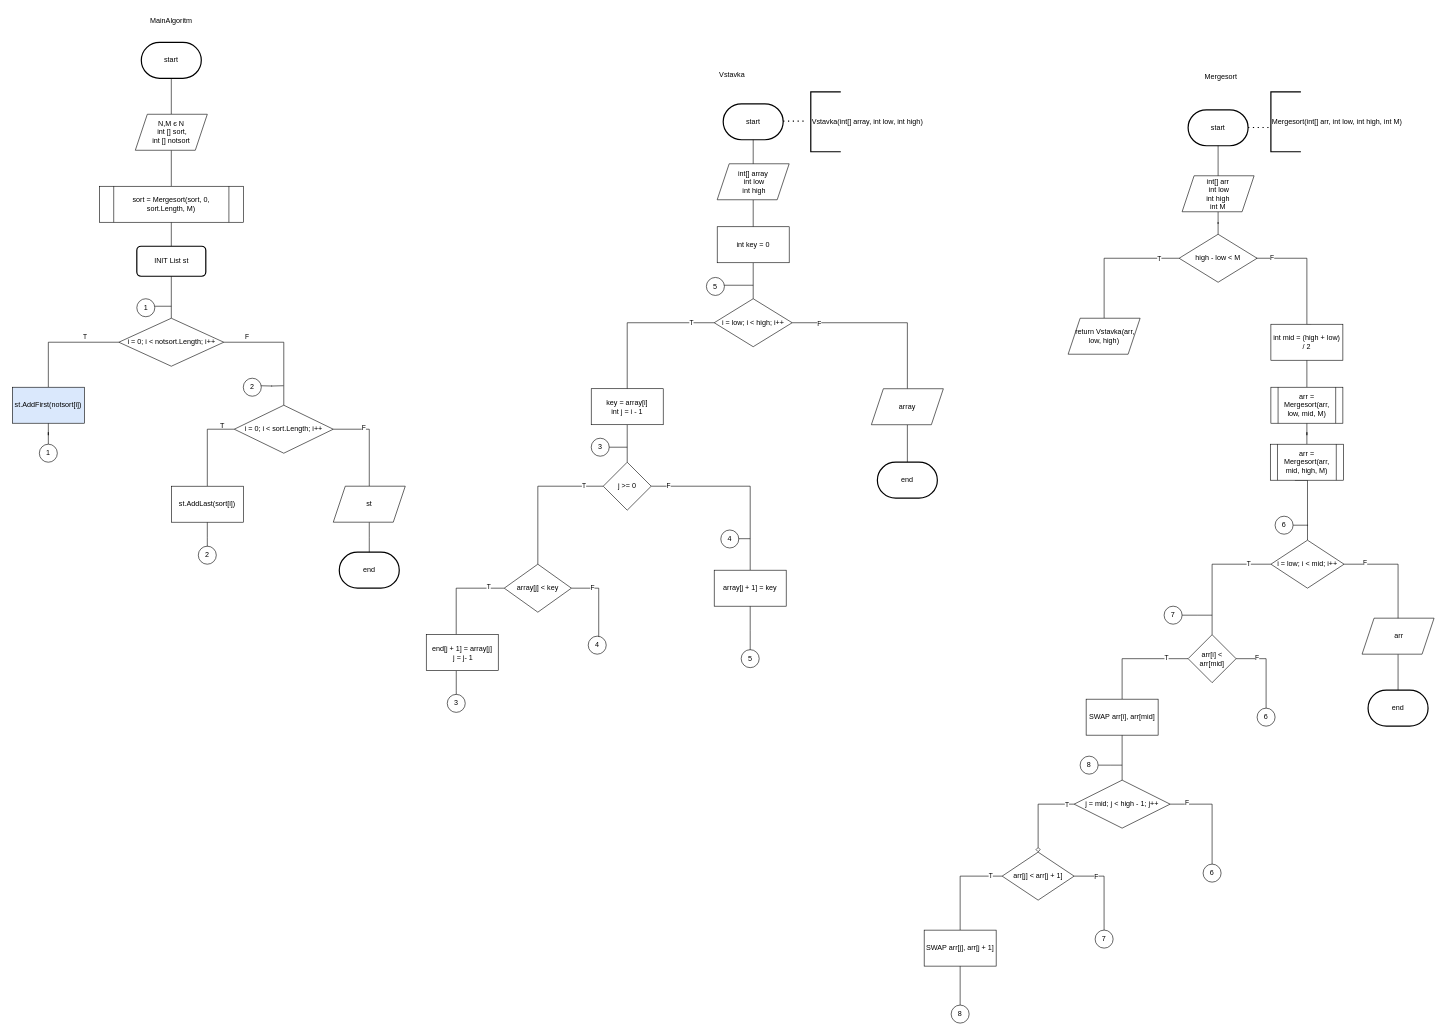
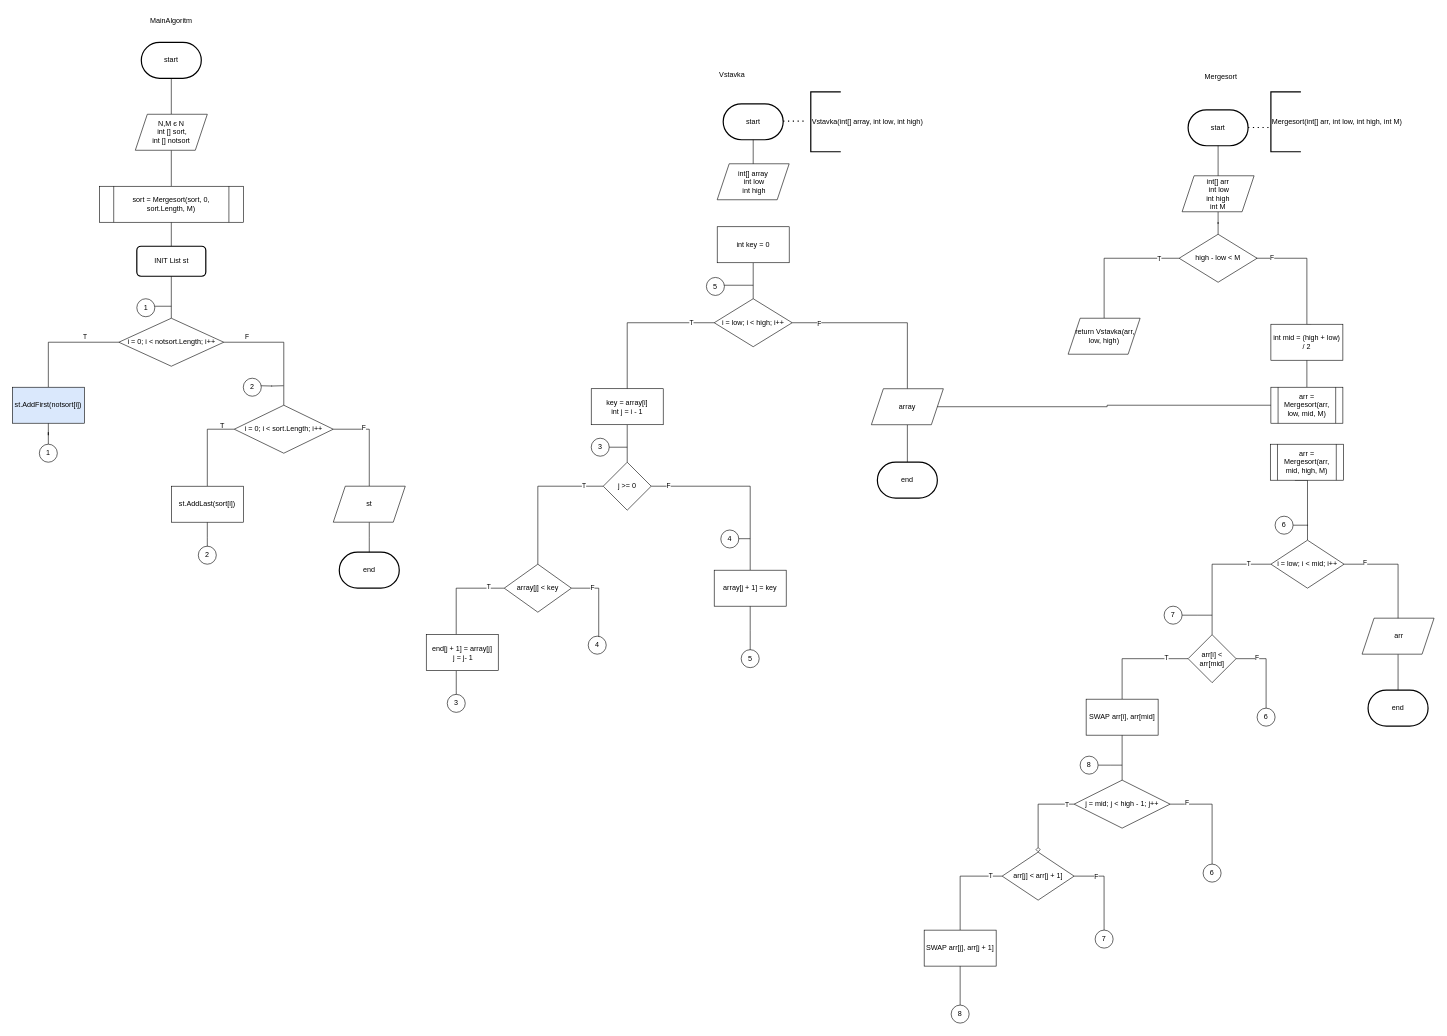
edge "int[] array int low int high" -- "int key = 0": removed
edge "arr = Mergesort(arr, low, mid, M)" -- "arr = Mergesort(arr, mid, high, M)": now "arr = Mergesort(arr, low, mid, M)" -- "array"
